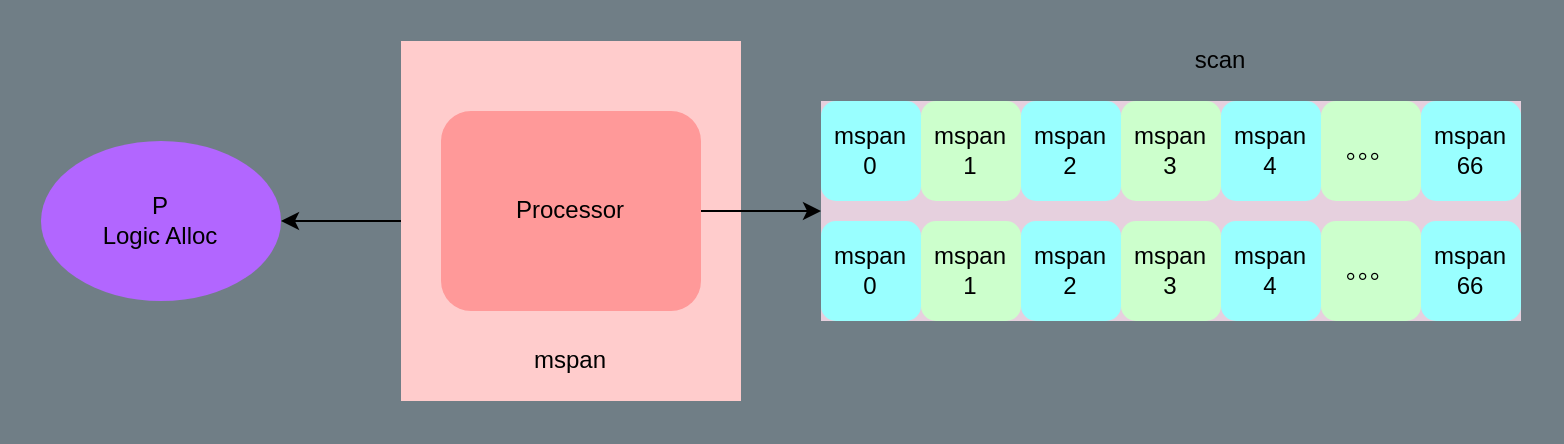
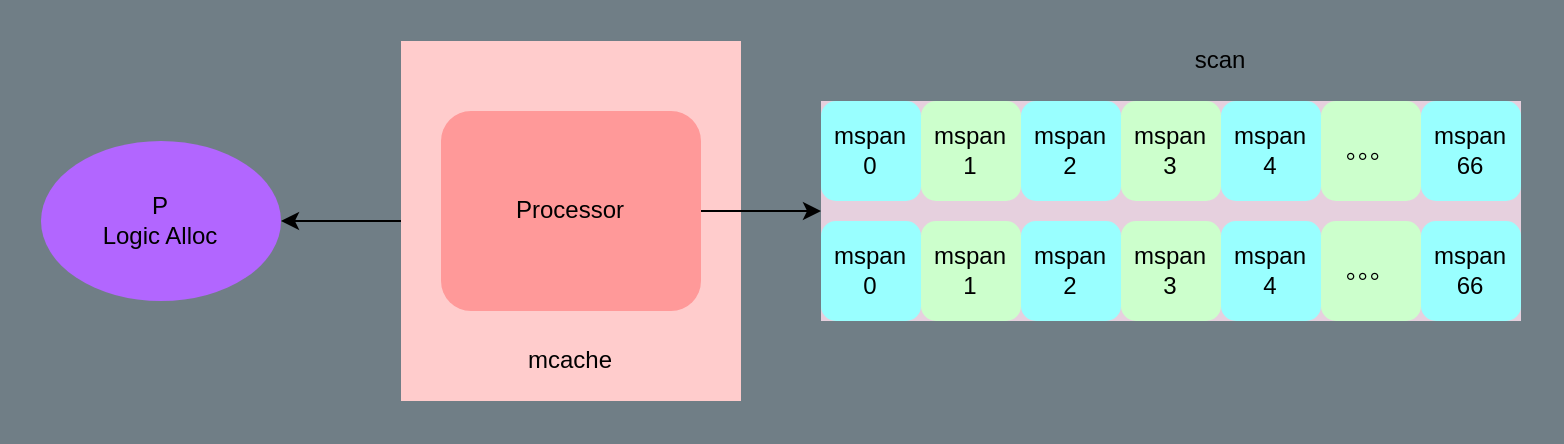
node "mspan": label "mspan" -> "mcache"
